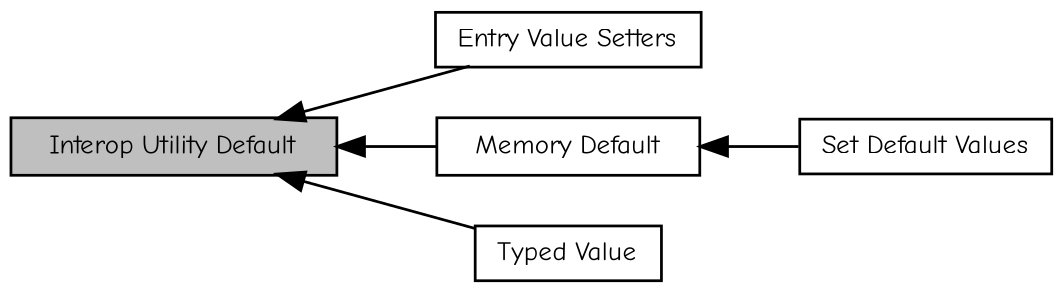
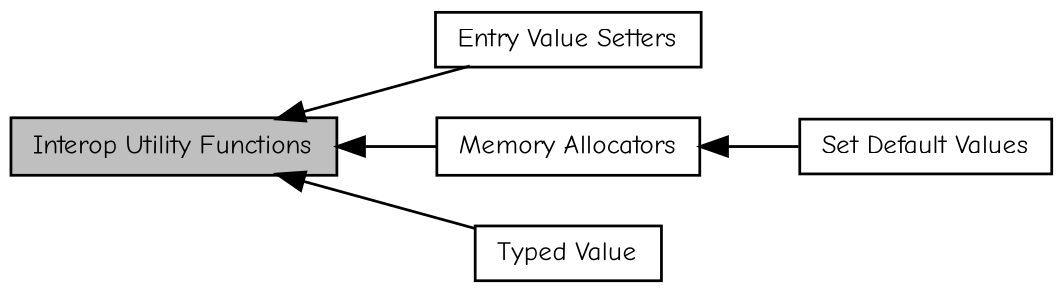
node "Interop Utility Default": label "Interop Utility Default" -> "Interop Utility Functions"
node "Memory Default": label "Memory Default" -> "Memory Allocators"
